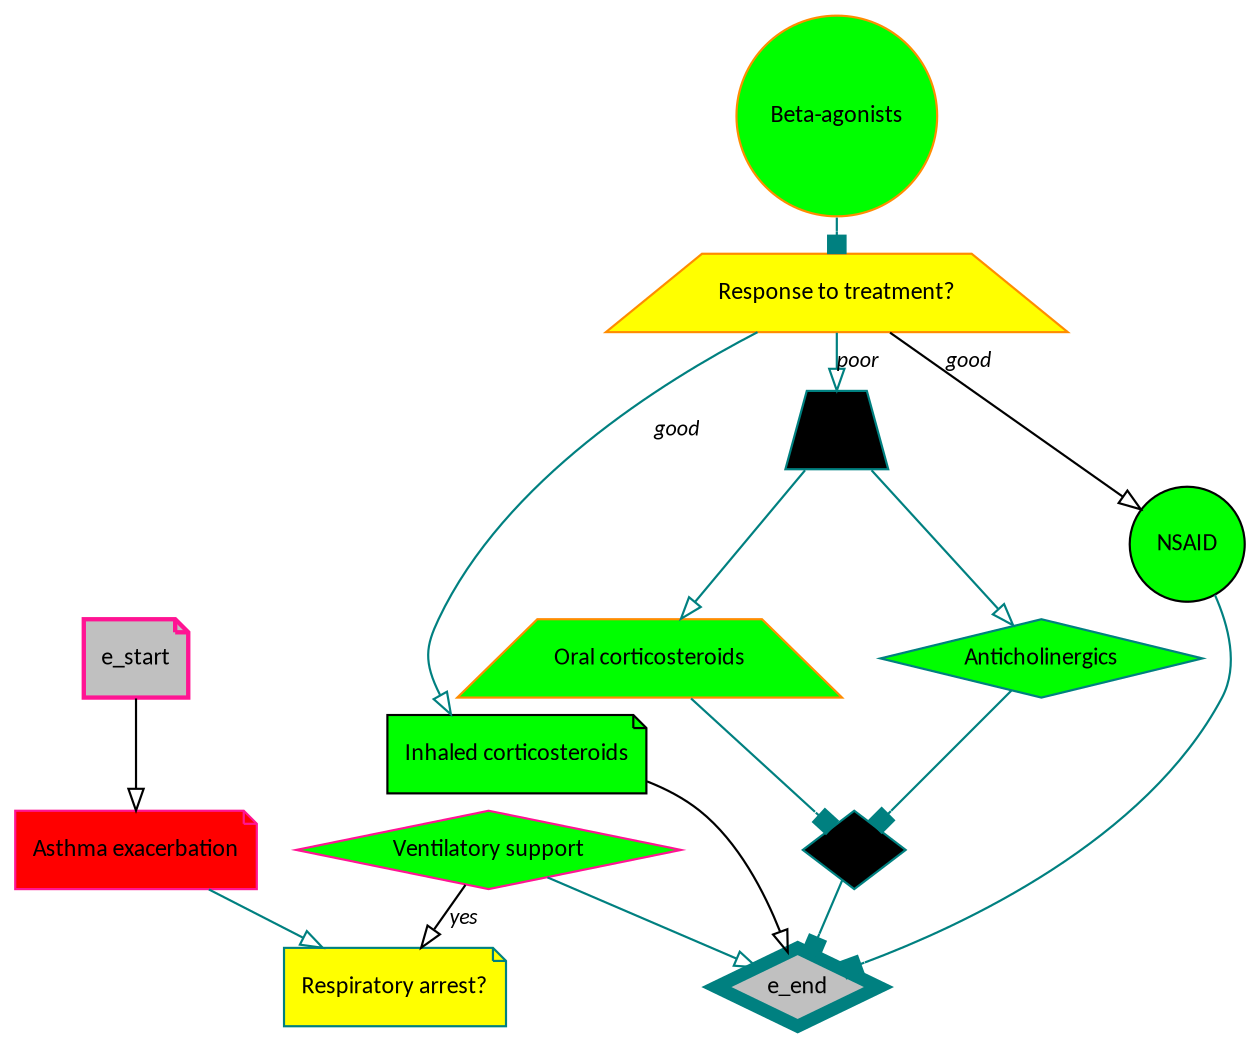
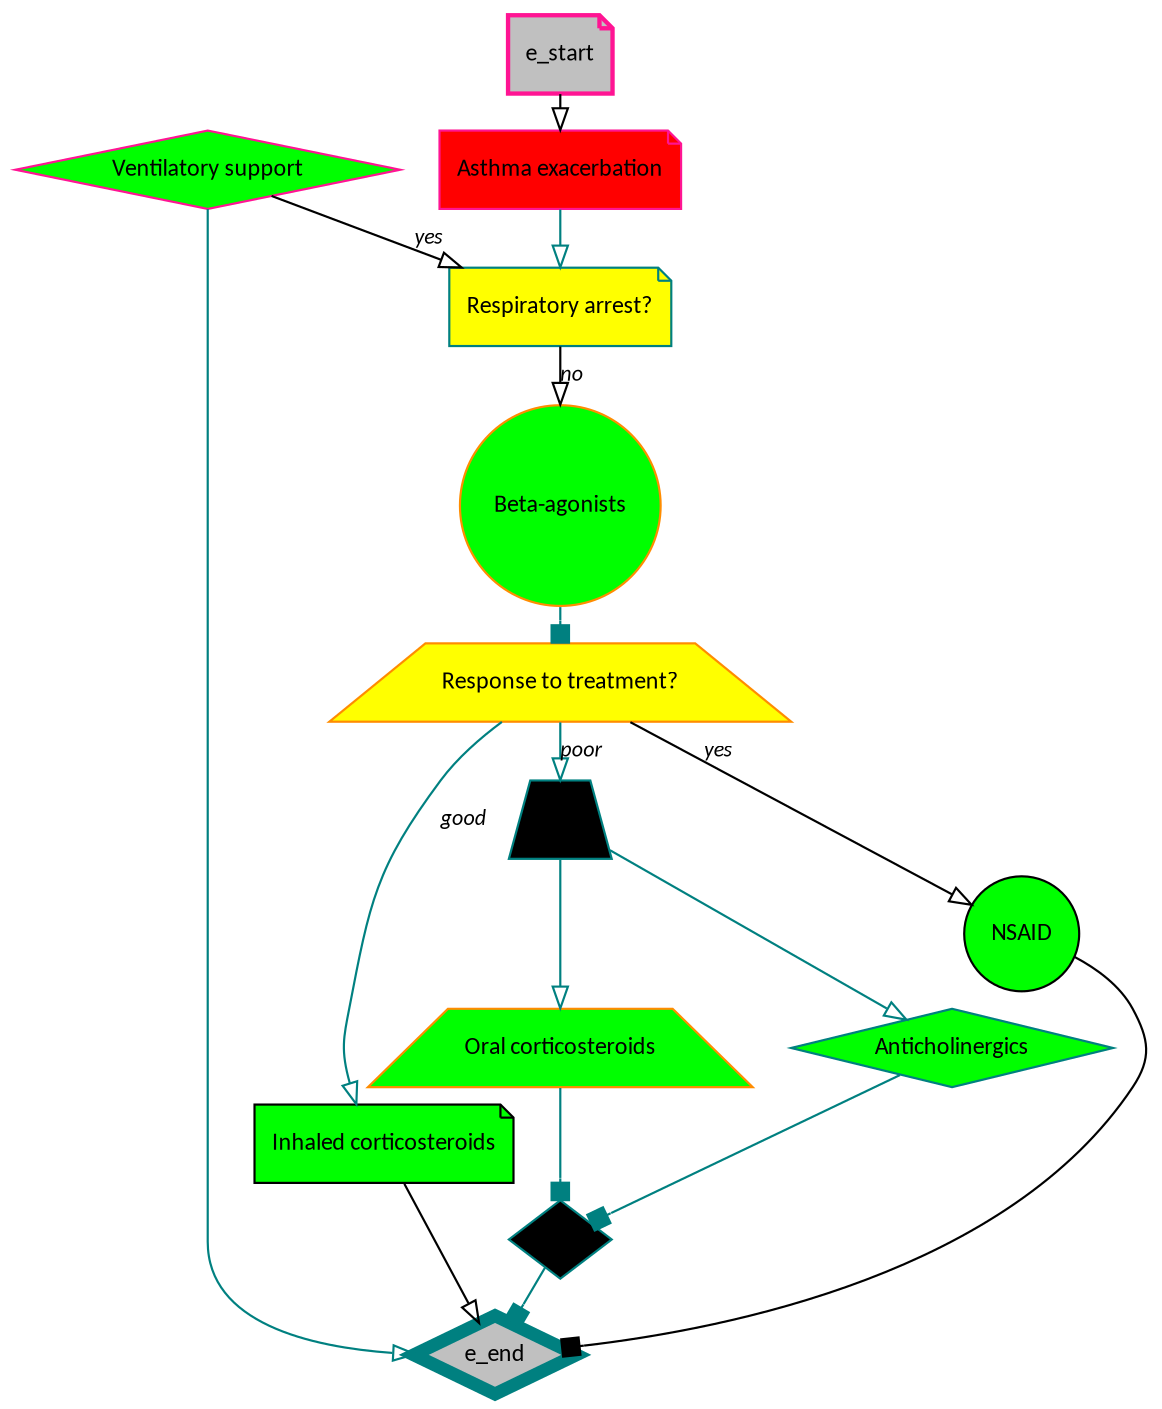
edge "Response to treatment?" -> "NSAID": label "good" -> "yes"
edge "Respiratory arrest?" -> "Beta-agonists": added, label "no"
edge "NSAID" -> "e_end": color teal -> black
